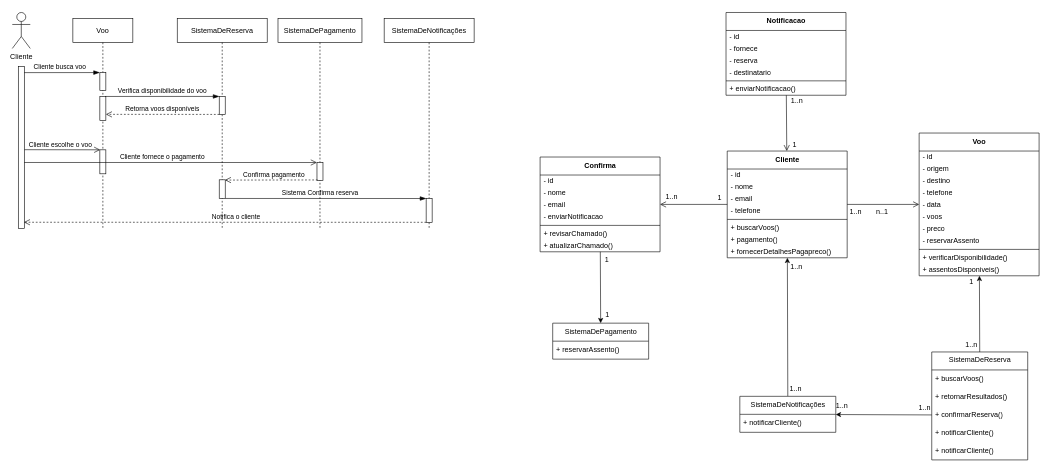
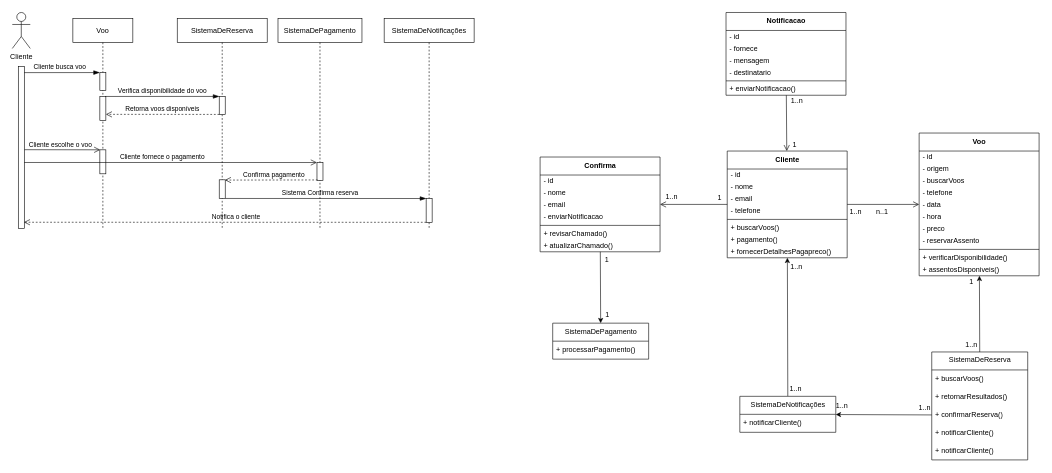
node "- reserva": label "- reserva" -> "- mensagem"
node "- destino": label "- destino" -> "- buscarVoos"
node "- voos": label "- voos" -> "- hora"
node "+ reservarAssento()": label "+ reservarAssento()" -> "+ processarPagamento()"
